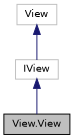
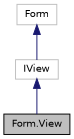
node "View": label "View" -> "Form"
node "View.View": label "View.View" -> "Form.View"
